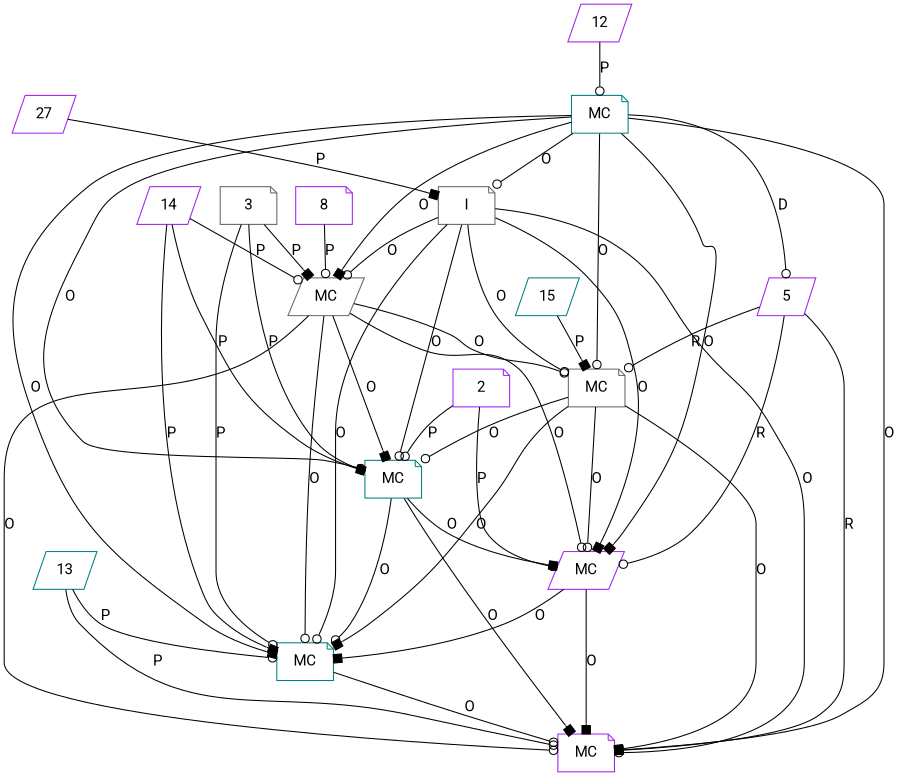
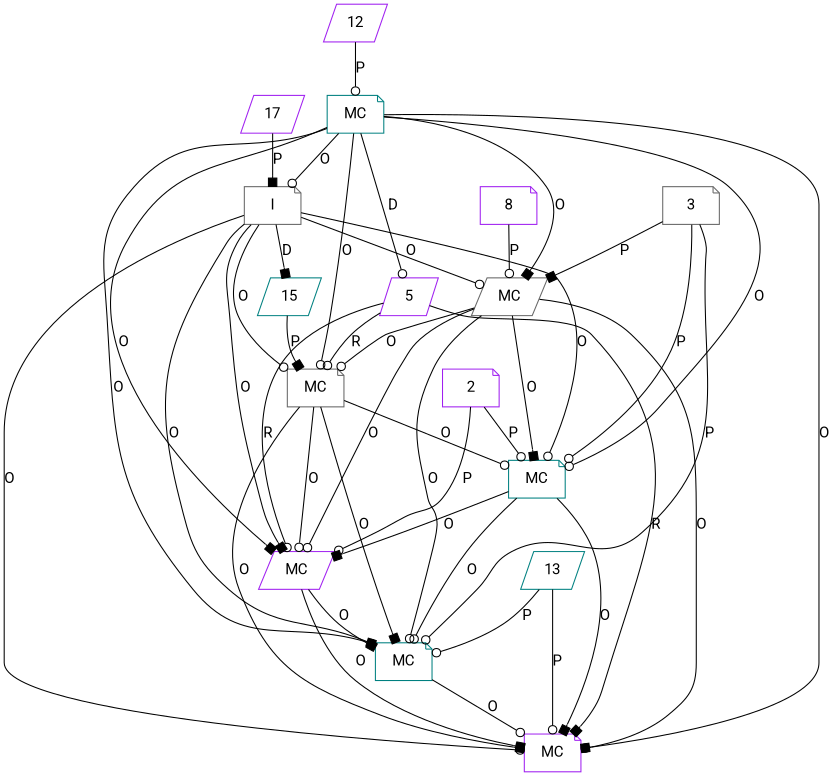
node "27": label "27" -> "17"
node "14": removed
edge "I" -> "15": added, label "D"
